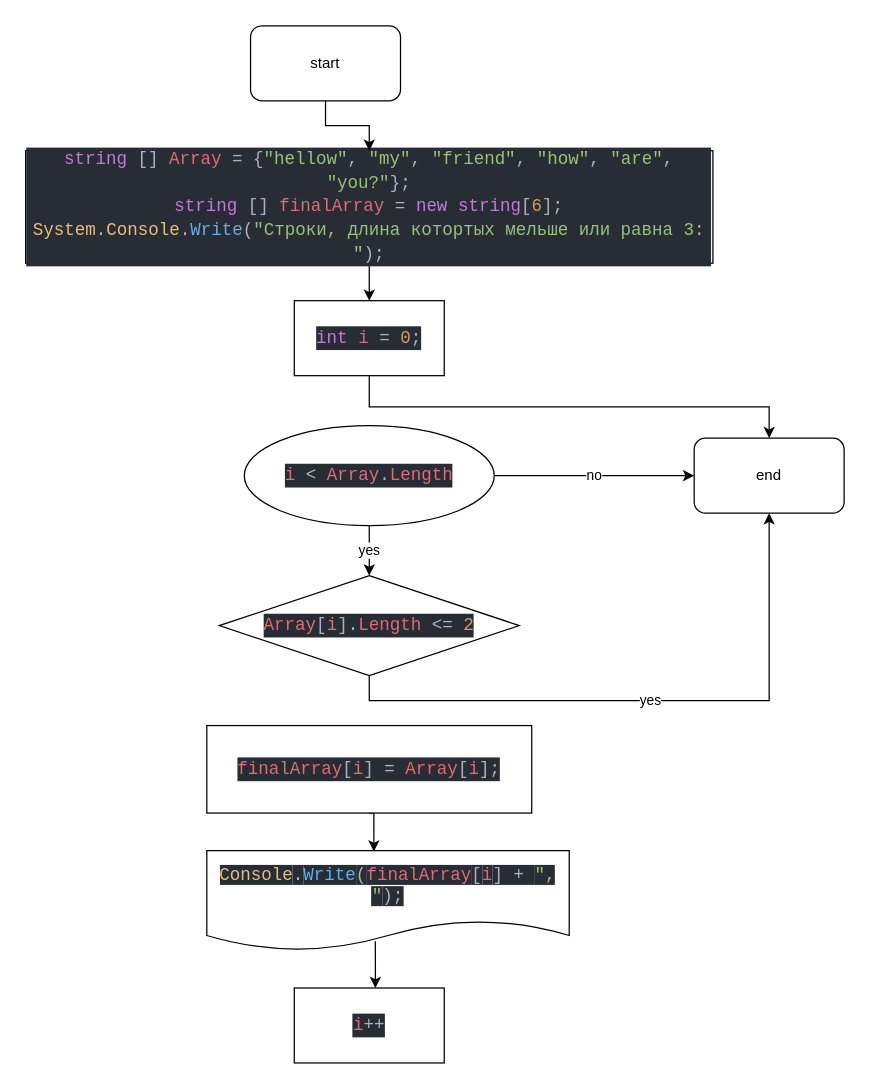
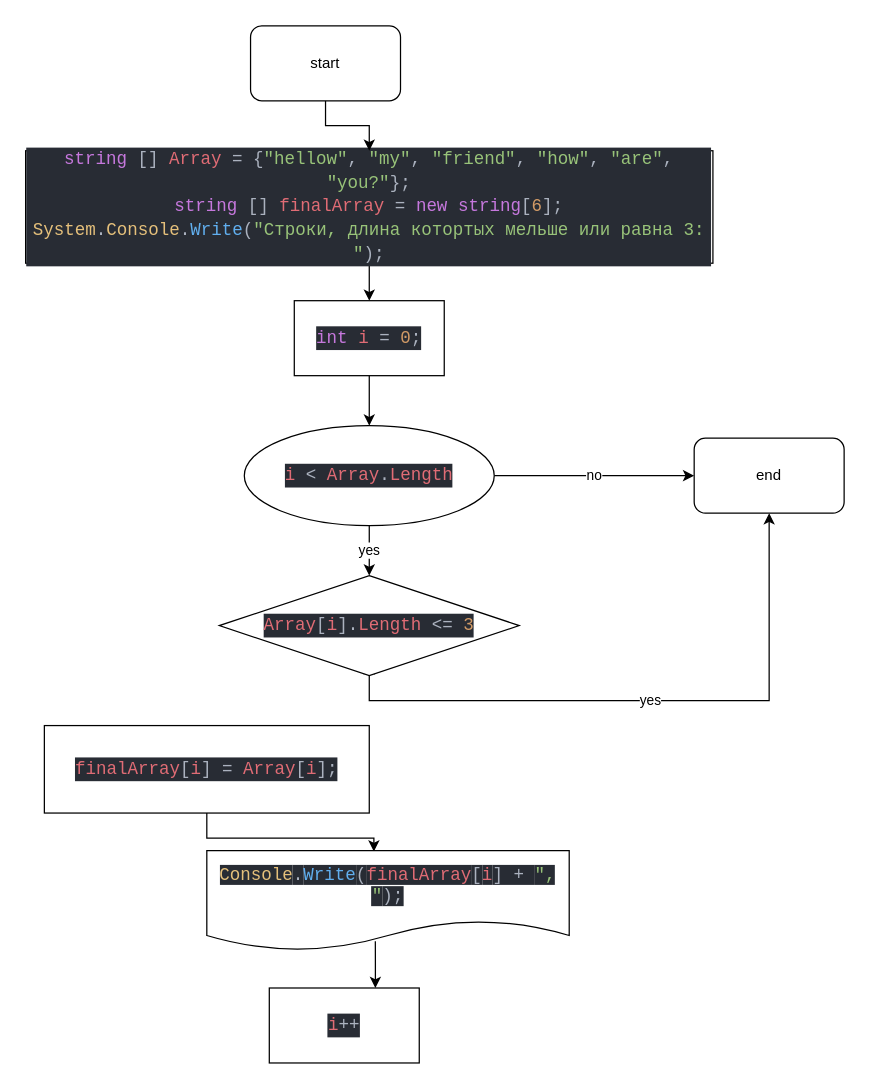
edge "int i = 0;" -> "end": now "int i = 0;" -> "i < Array.Length"
node "Array[i].Length <= 2": label "Array[i].Length <= 2" -> "Array[i].Length <= 3"
node "finalArray[i] = Array[i];": moved (369, 769) -> (207, 769)
node "i++": moved (369, 1026) -> (344, 1026)
